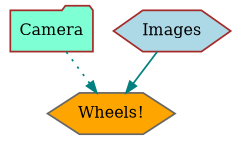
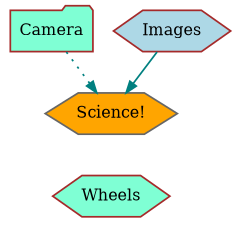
node "Wheels!": label "Wheels!" -> "Science!"
node "Wheels": added
